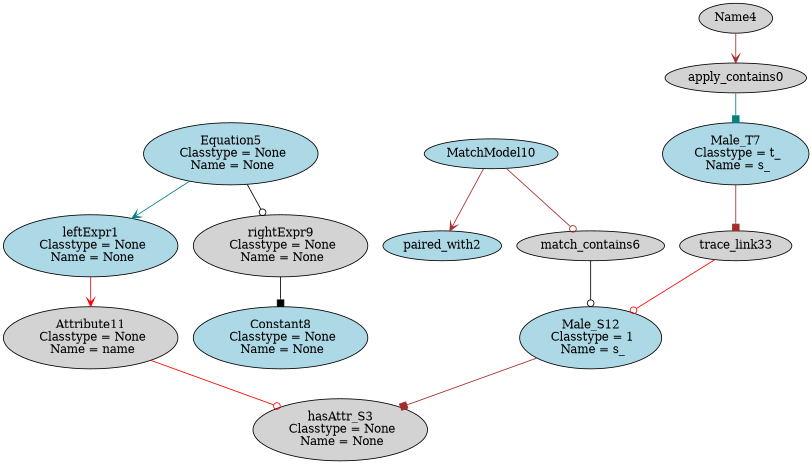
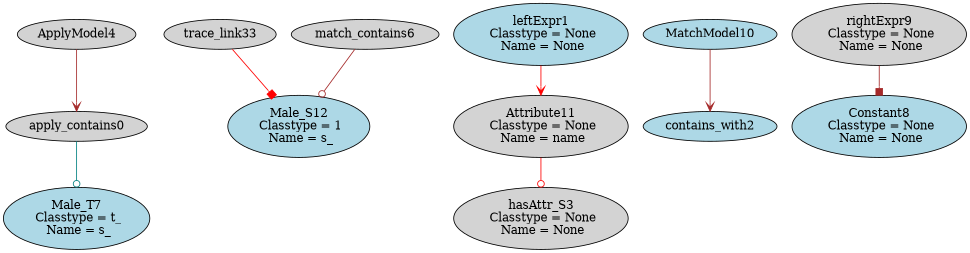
node "Name4": label "Name4" -> "ApplyModel4"
edge "apply_contains0" -> "Male_T7 Classtype = t_ Name = s_": arrowhead box -> odot
node "Equation5 Classtype = None Name = None": removed
edge "MatchModel10" -> "match_contains6": removed
edge "Male_T7 Classtype = t_ Name = s_" -> "trace_link33": removed
node "paired_with2": label "paired_with2" -> "contains_with2"
edge "match_contains6" -> "Male_S12 Classtype = 1 Name = s_": color black -> brown
edge "trace_link33" -> "Male_S12 Classtype = 1 Name = s_": arrowhead odot -> box
edge "rightExpr9 Classtype = None Name = None" -> "Constant8 Classtype = None Name = None": color black -> brown
edge "Male_S12 Classtype = 1 Name = s_" -> "hasAttr_S3 Classtype = None Name = None": removed
